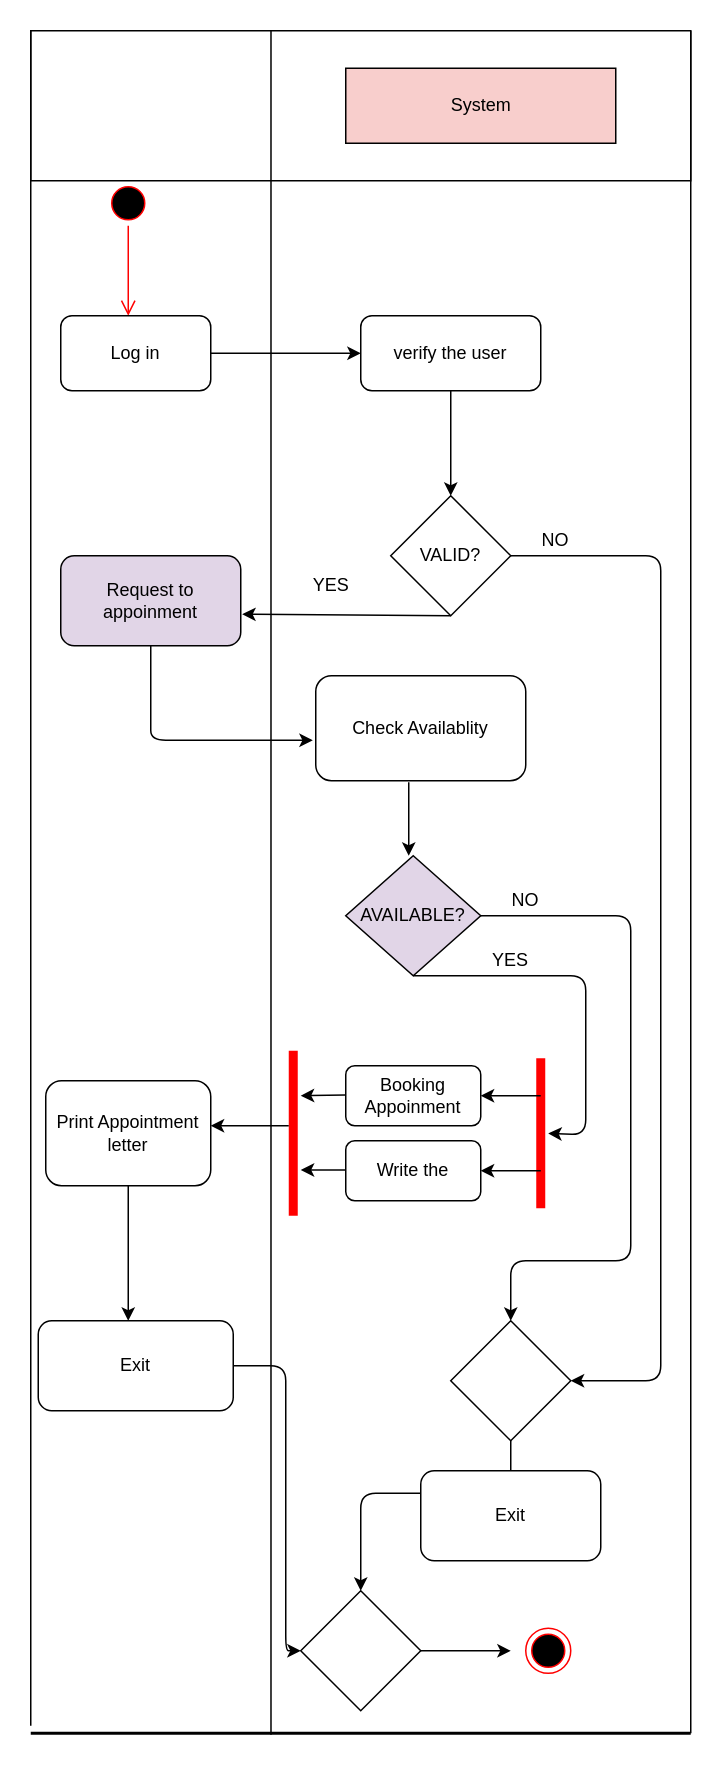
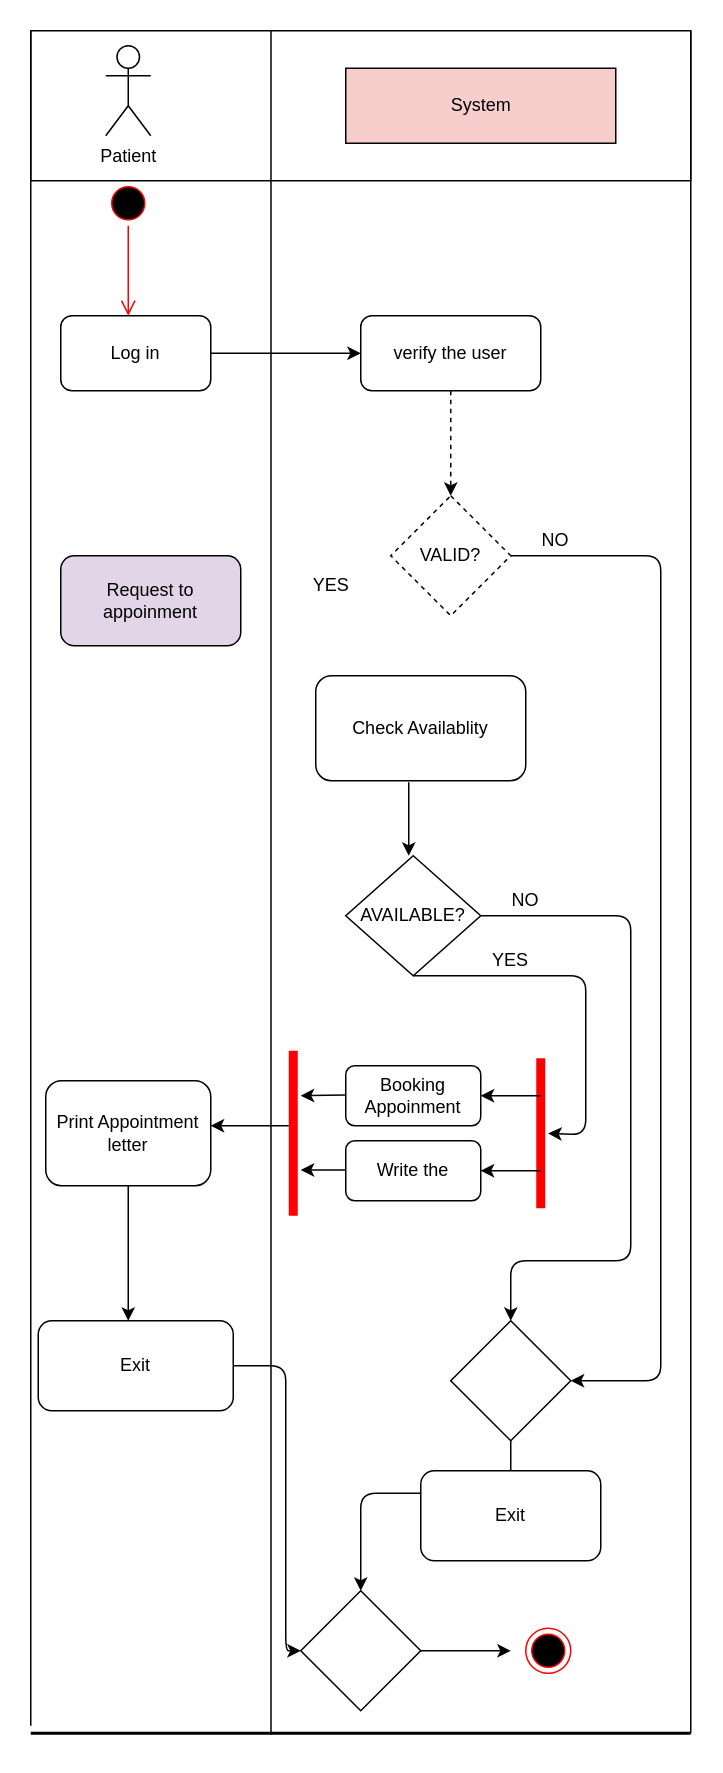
node "Patient": added
edge "verify the user" -> "VALID?": style solid -> dashed
node "VALID?": style solid -> dashed
edge "VALID?" -> "Request to appoinment": removed
edge "Request to appoinment" -> "Check Availablity": removed
node "AVAILABLE?": fillcolor #e1d5e7 -> #ffffff
